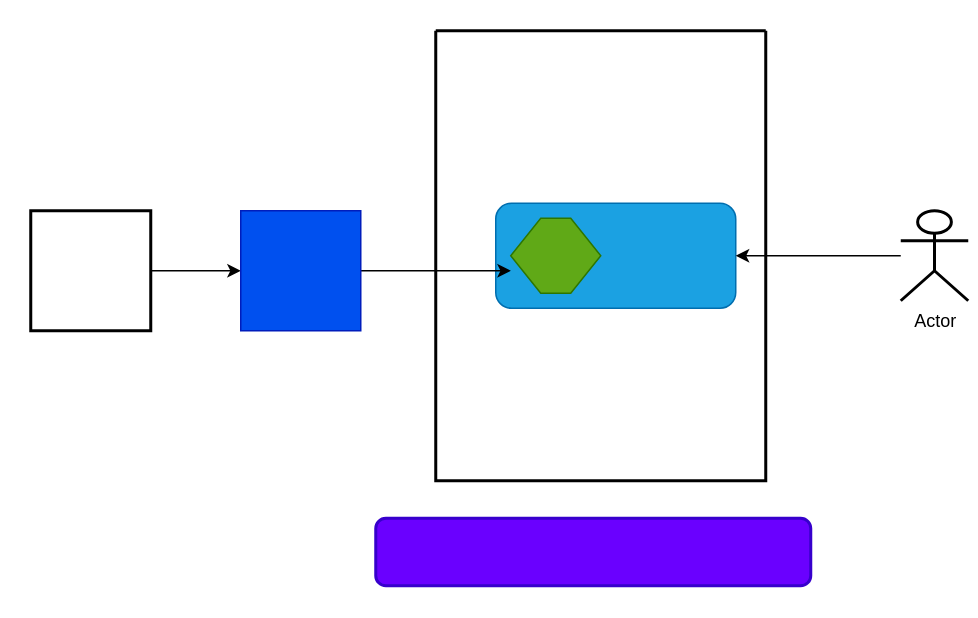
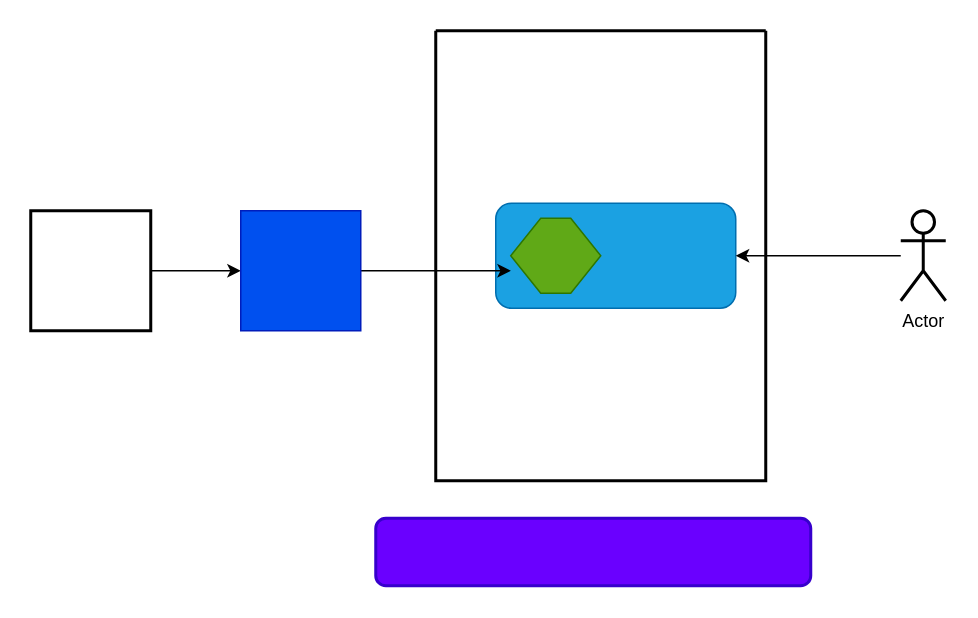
node "Actor": size 68x90 -> 45x90
